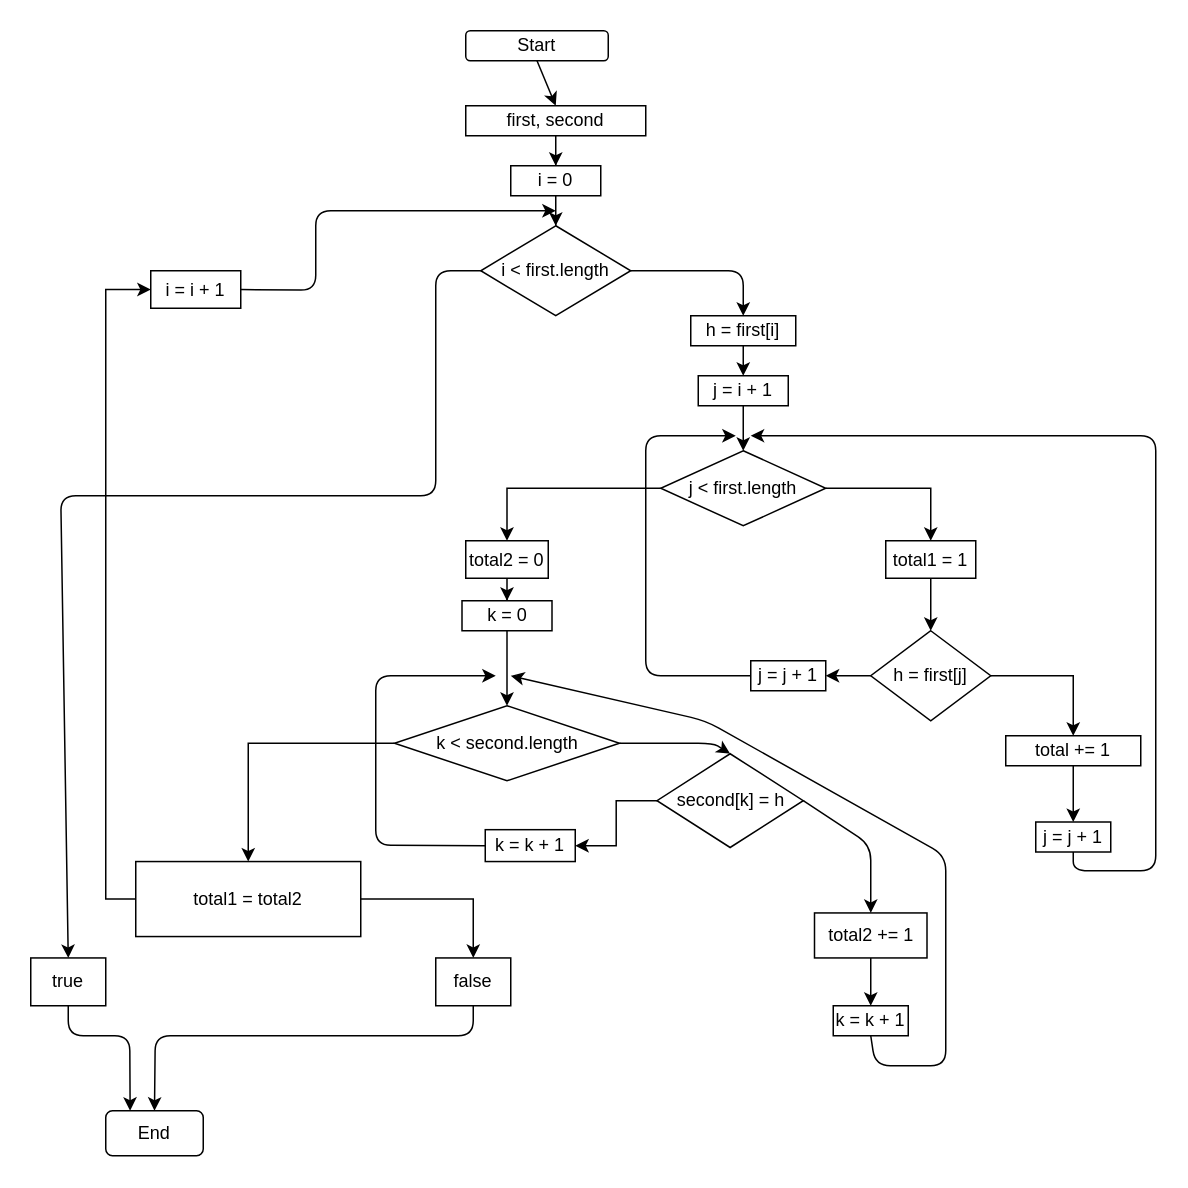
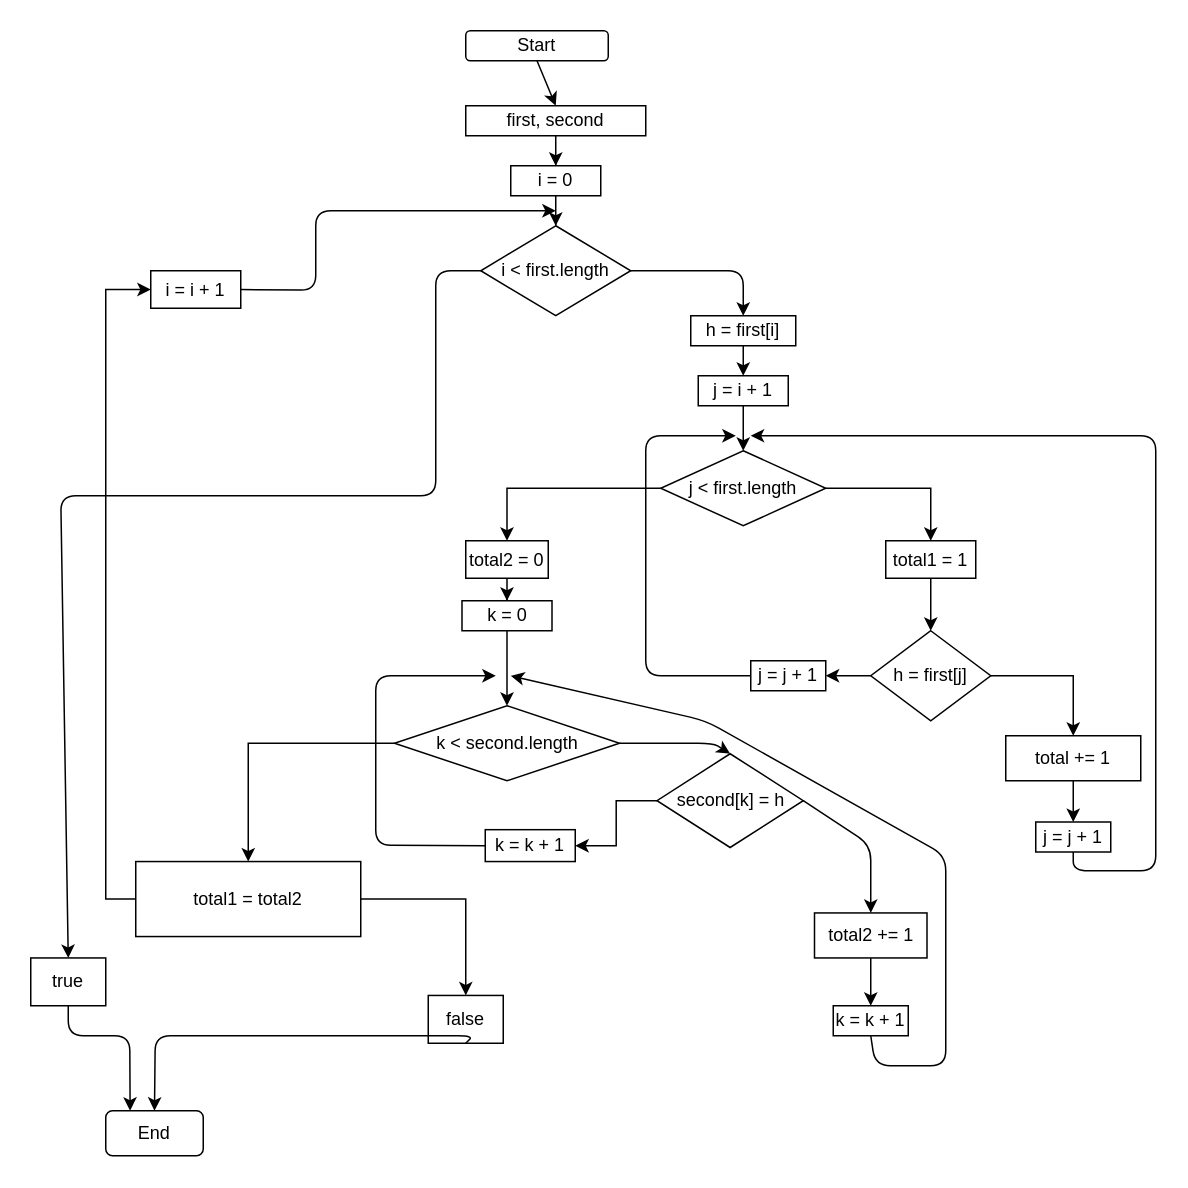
node "total += 1": size 135x30 -> 135x45
node "false": moved (473, 982) -> (466, 1019)
